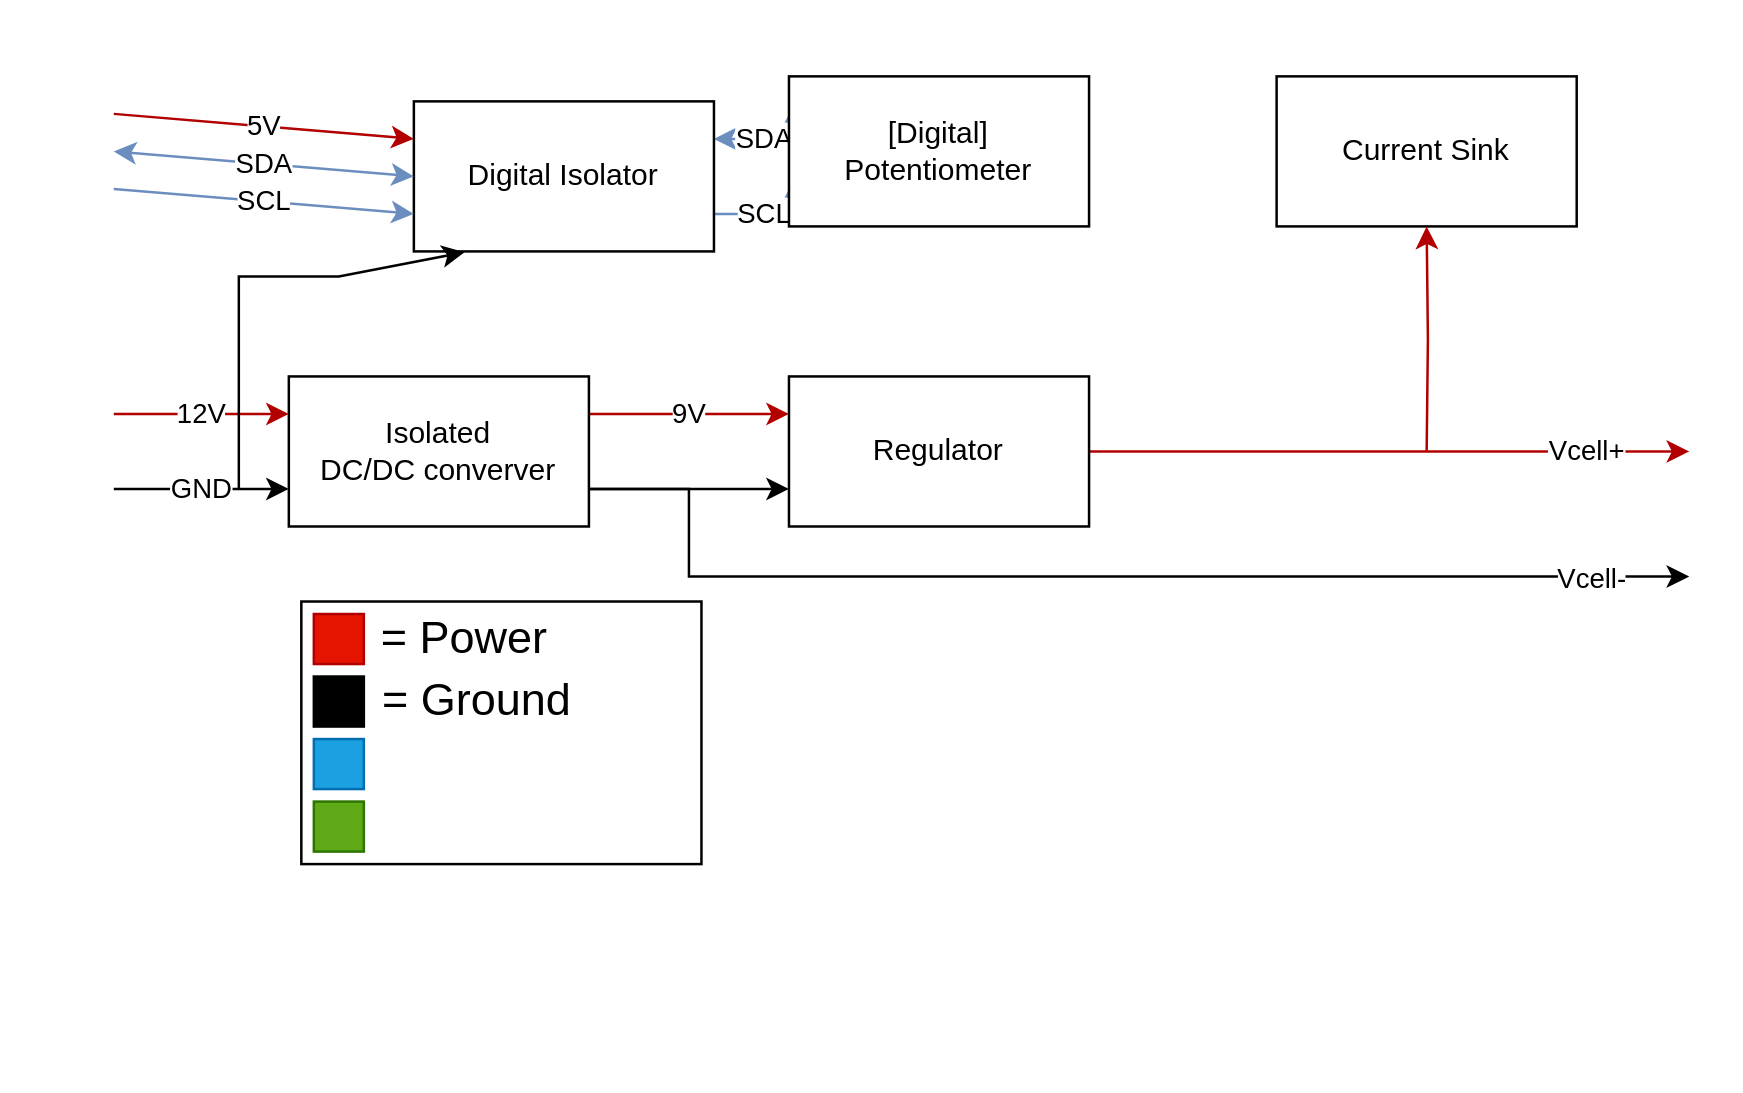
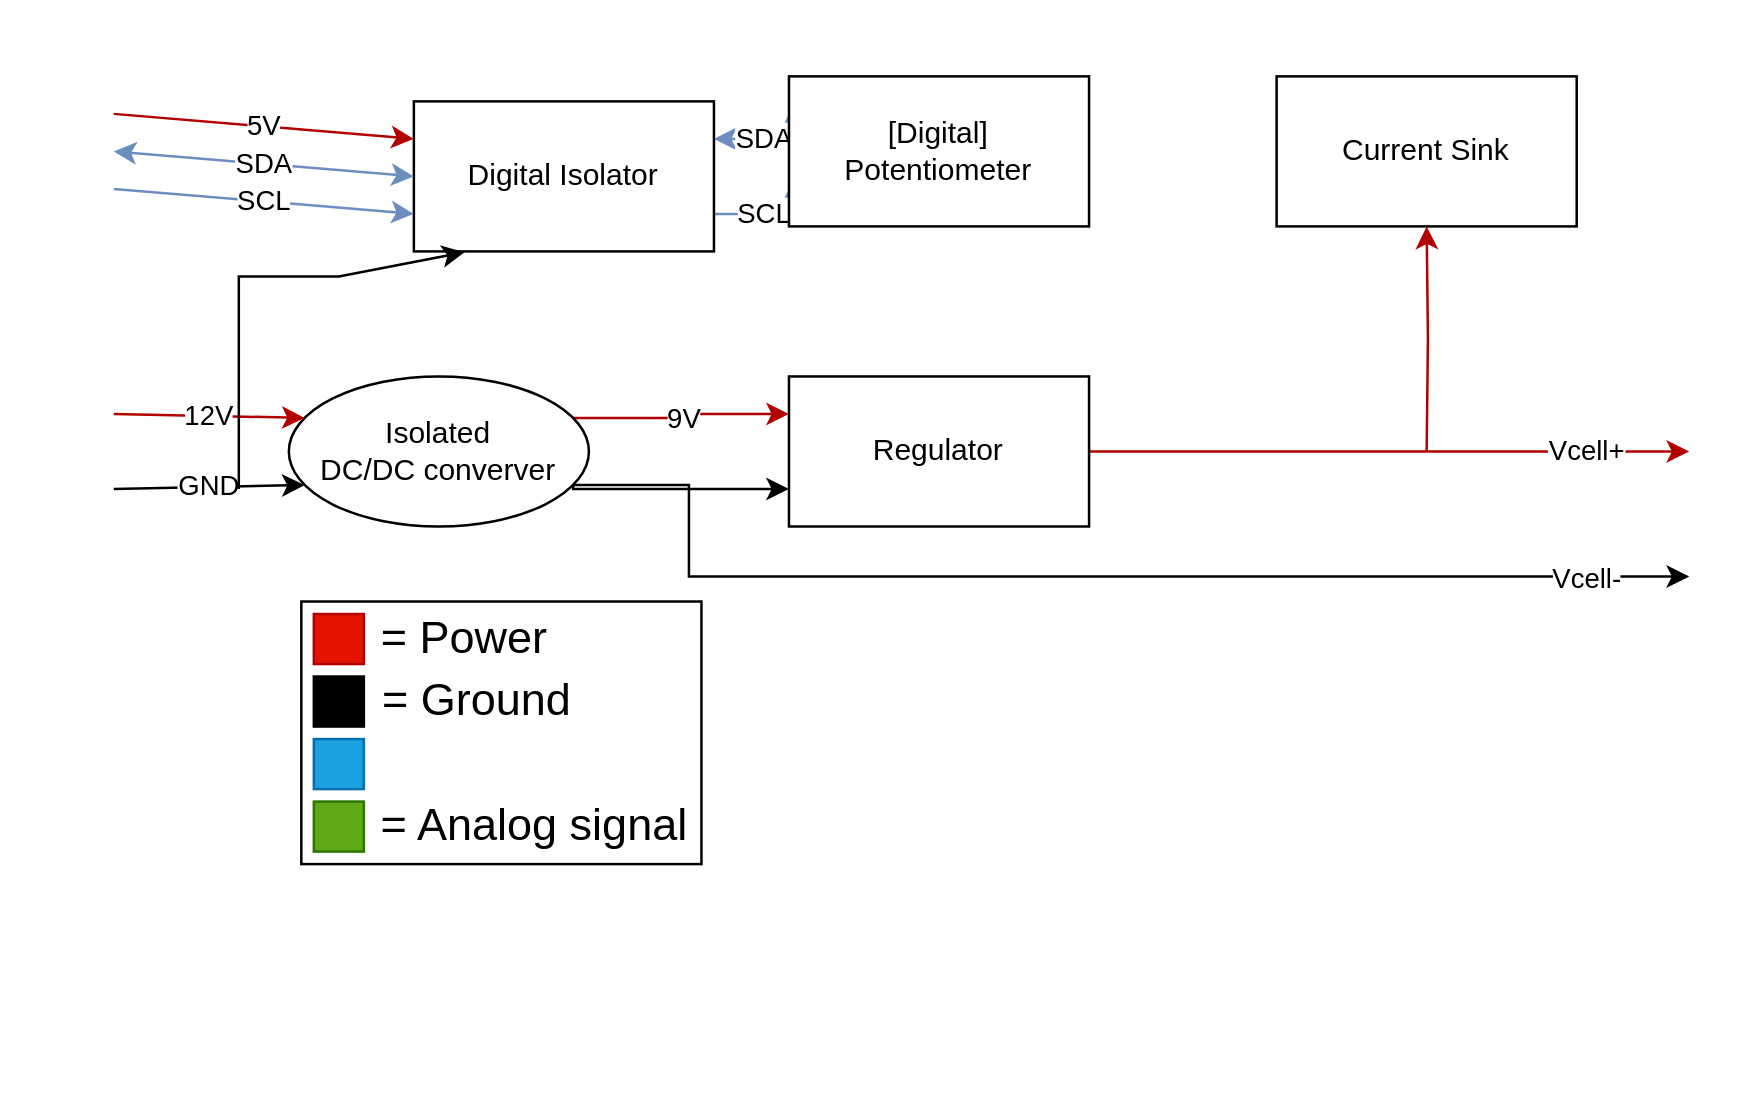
node "Isolated DC/DC converver": shape rectangle -> ellipse
node "= Analog signal": added
